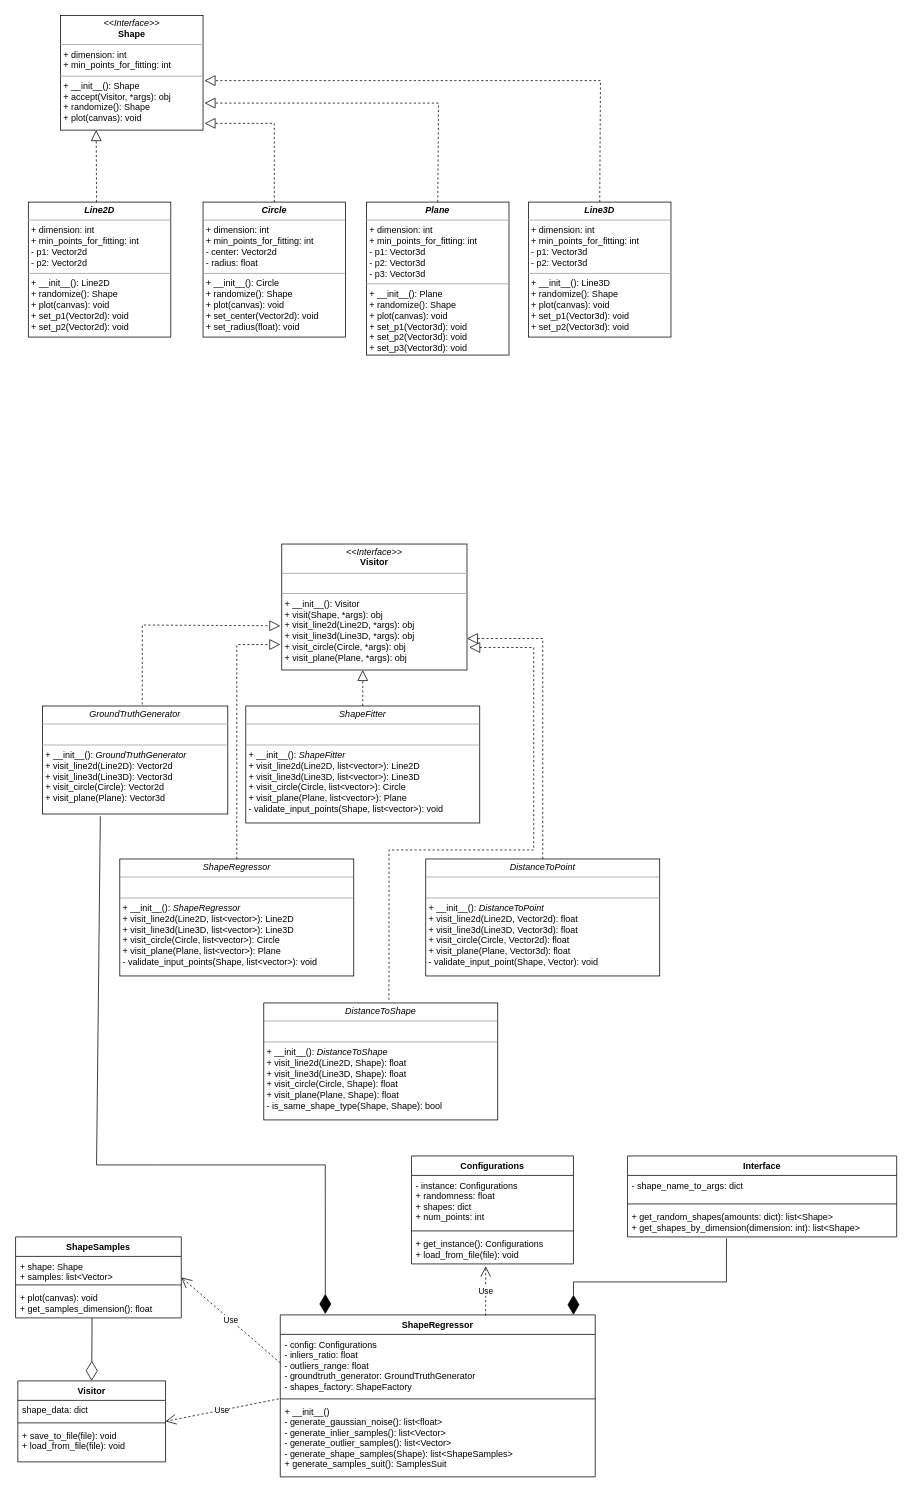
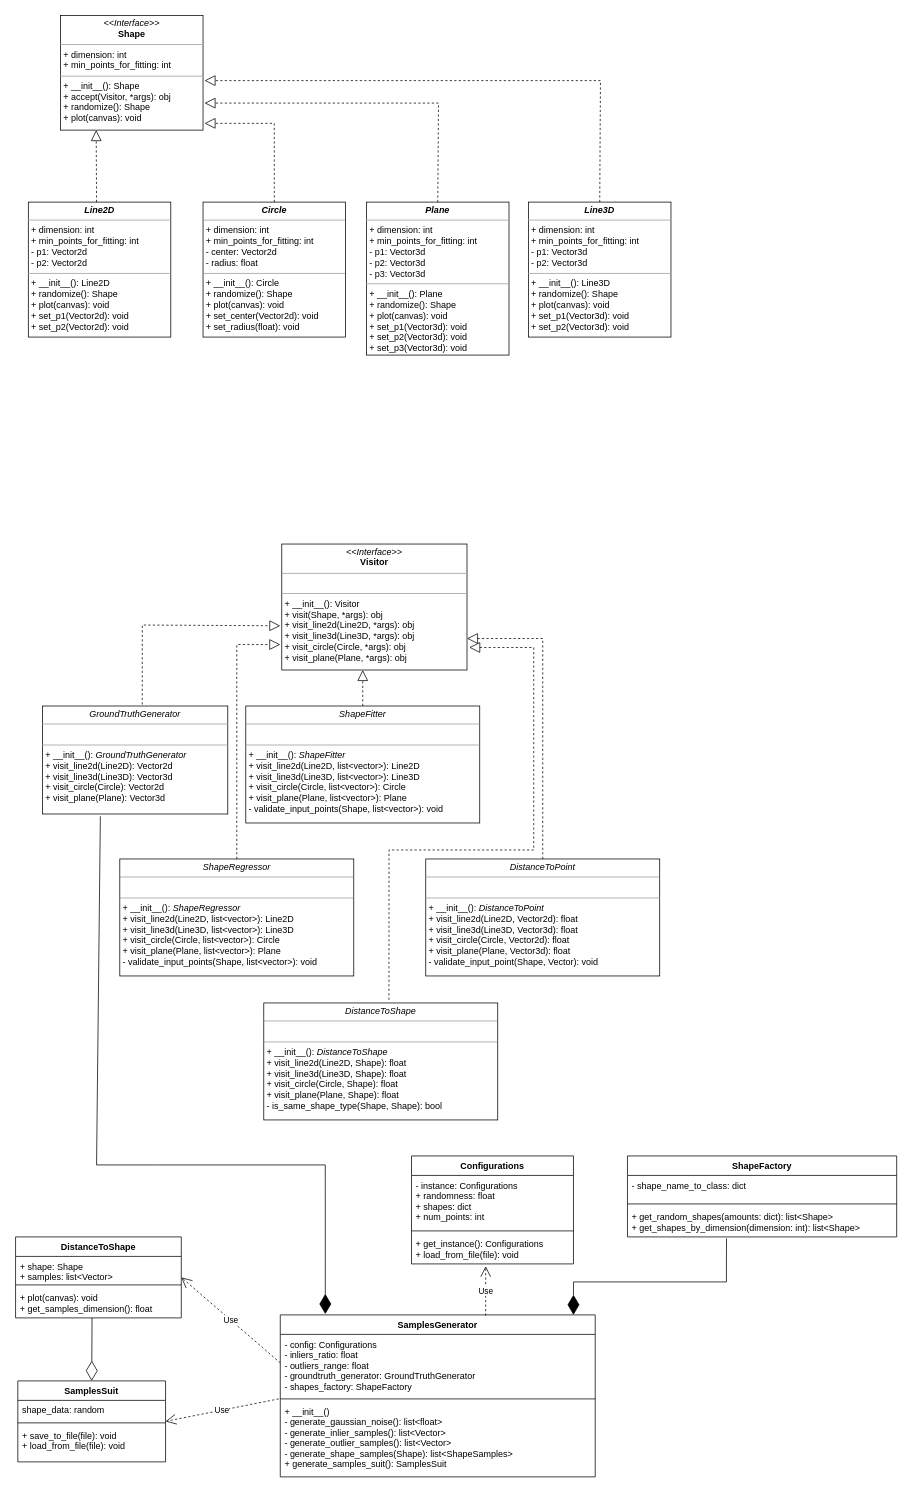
node "Interface": label "Interface" -> "ShapeFactory"
node "- shape_name_to_args: dict": label "- shape_name_to_args: dict" -> "- shape_name_to_class: dict"
node "ShapeSamples": label "ShapeSamples" -> "DistanceToShape"
node "ShapeRegressor": label "ShapeRegressor" -> "SamplesGenerator"
node "Visitor": label "Visitor" -> "SamplesSuit"
node "shape_data: dict": label "shape_data: dict" -> "shape_data: random"
